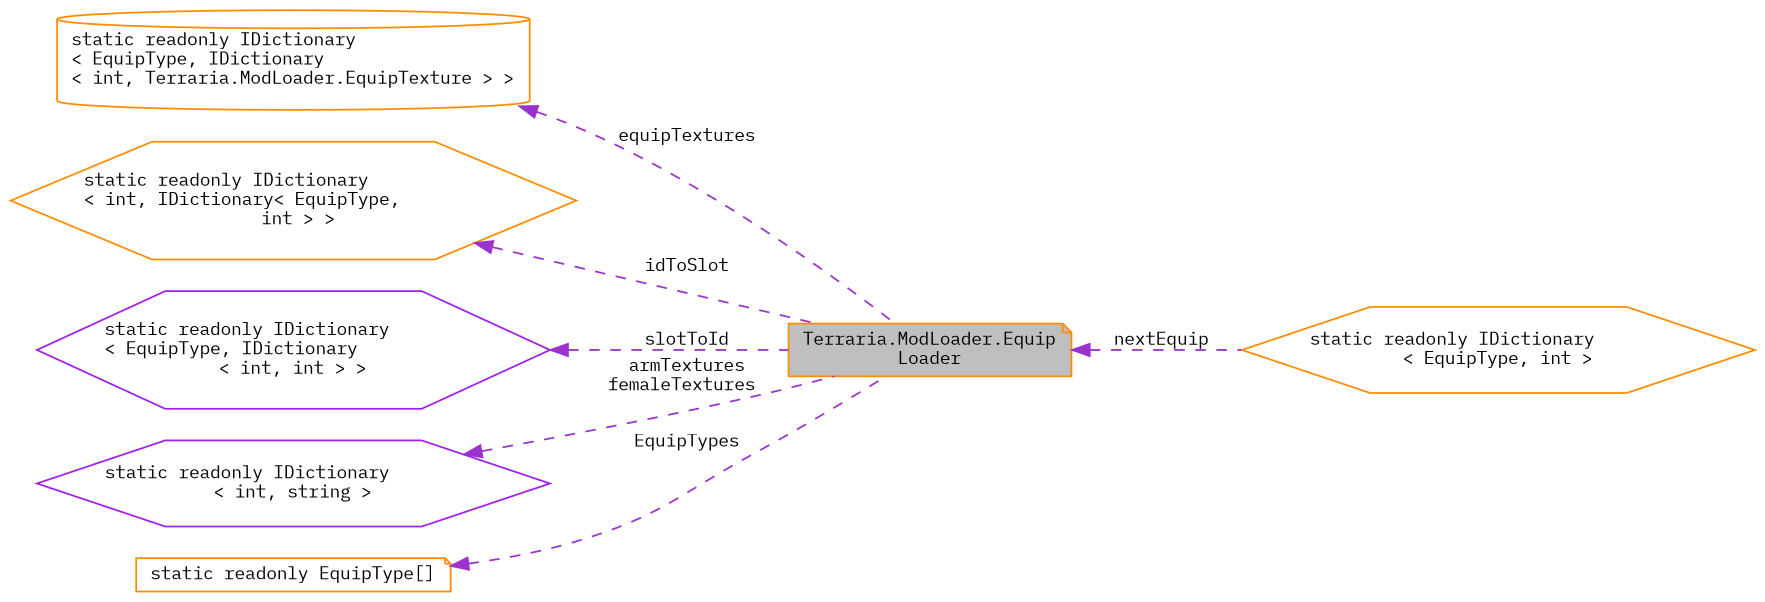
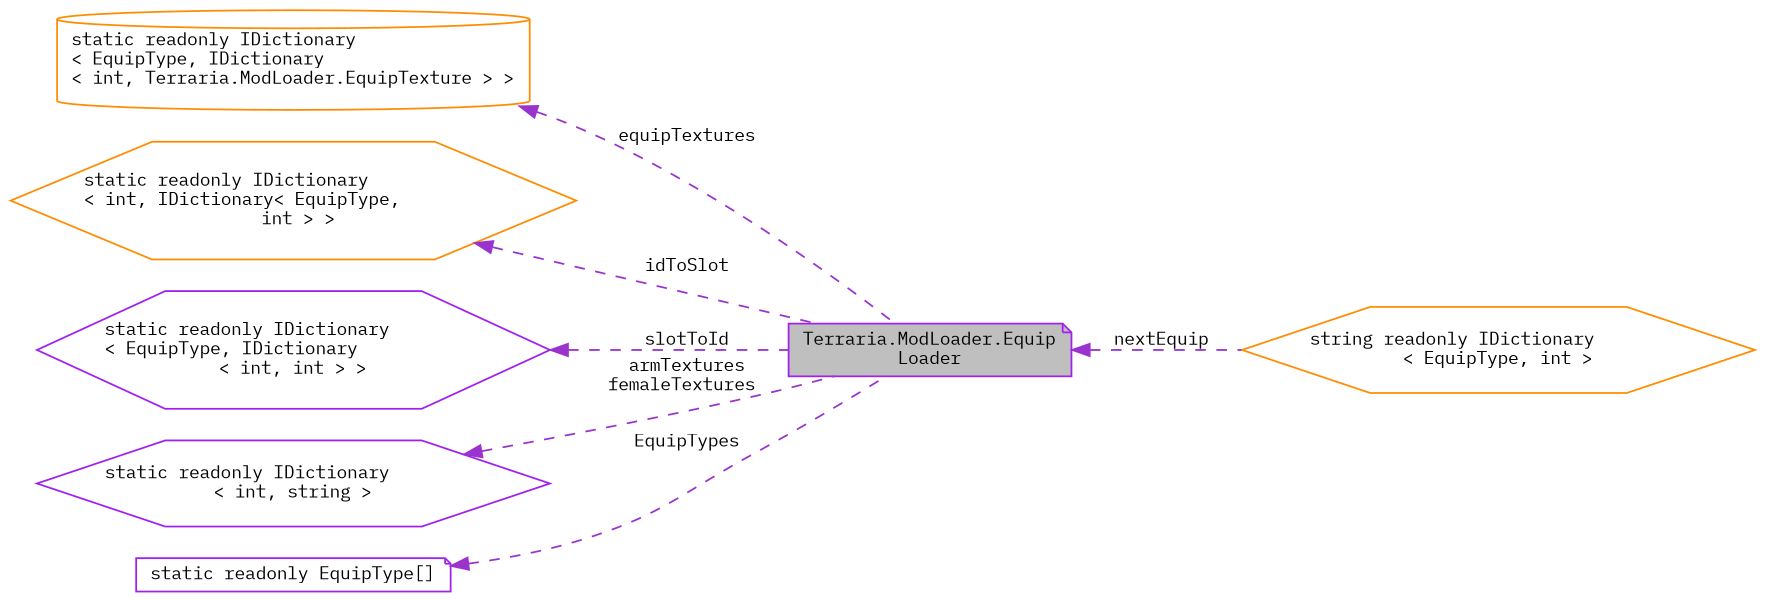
node "Terraria.ModLoader.Equip Loader": color darkorange -> purple
node "static readonly IDictionary < EquipType, int >": label "static readonly IDictionary < EquipType, int >" -> "string readonly IDictionary < EquipType, int >"
node "static readonly EquipType[]": color darkorange -> purple
